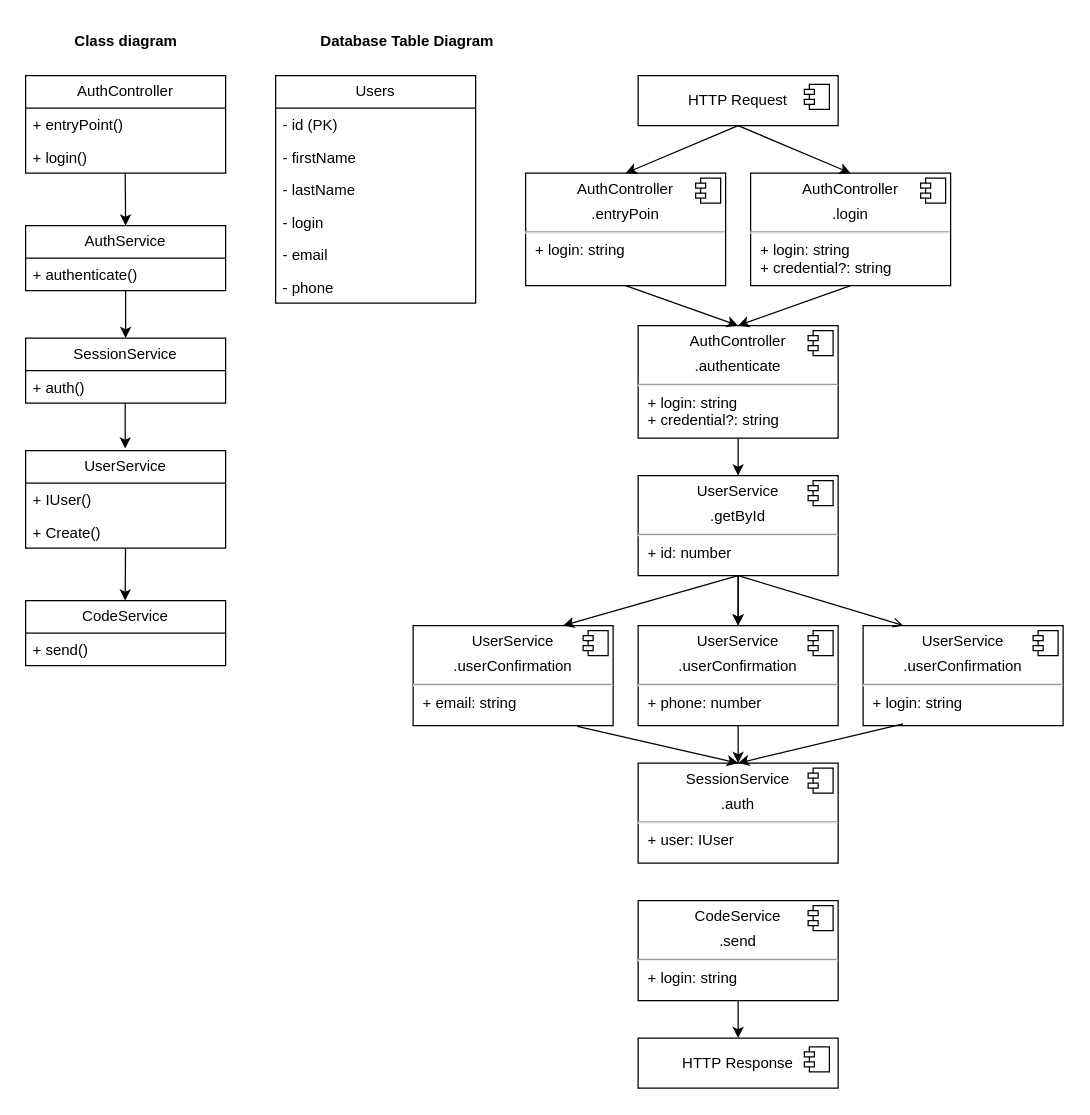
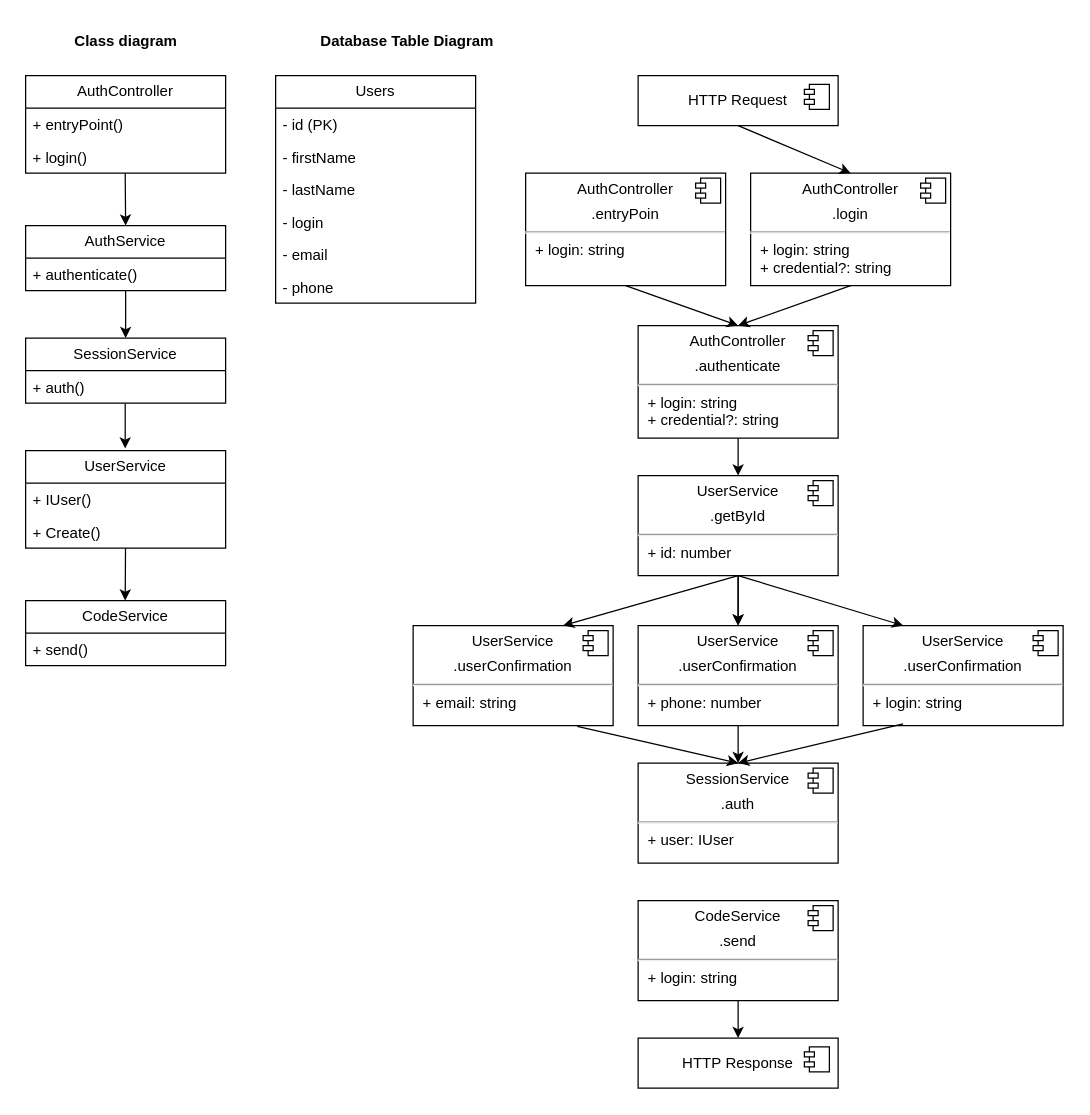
edge "HTTP Request" -> "AuthController .entryPoin + login: string": removed
edge "UserService .getById + id: number" -> "UserService .userСonfirmation + login: string": arrowhead open -> classic
